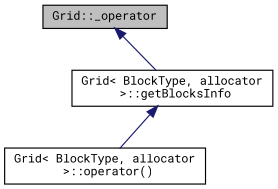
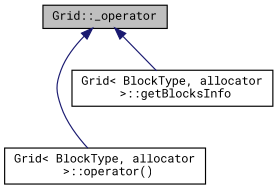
edge "Grid< BlockType, allocator >::operator()" -> "Grid< BlockType, allocator >::getBlocksInfo": now "Grid< BlockType, allocator >::operator()" -> "Grid::_operator"
